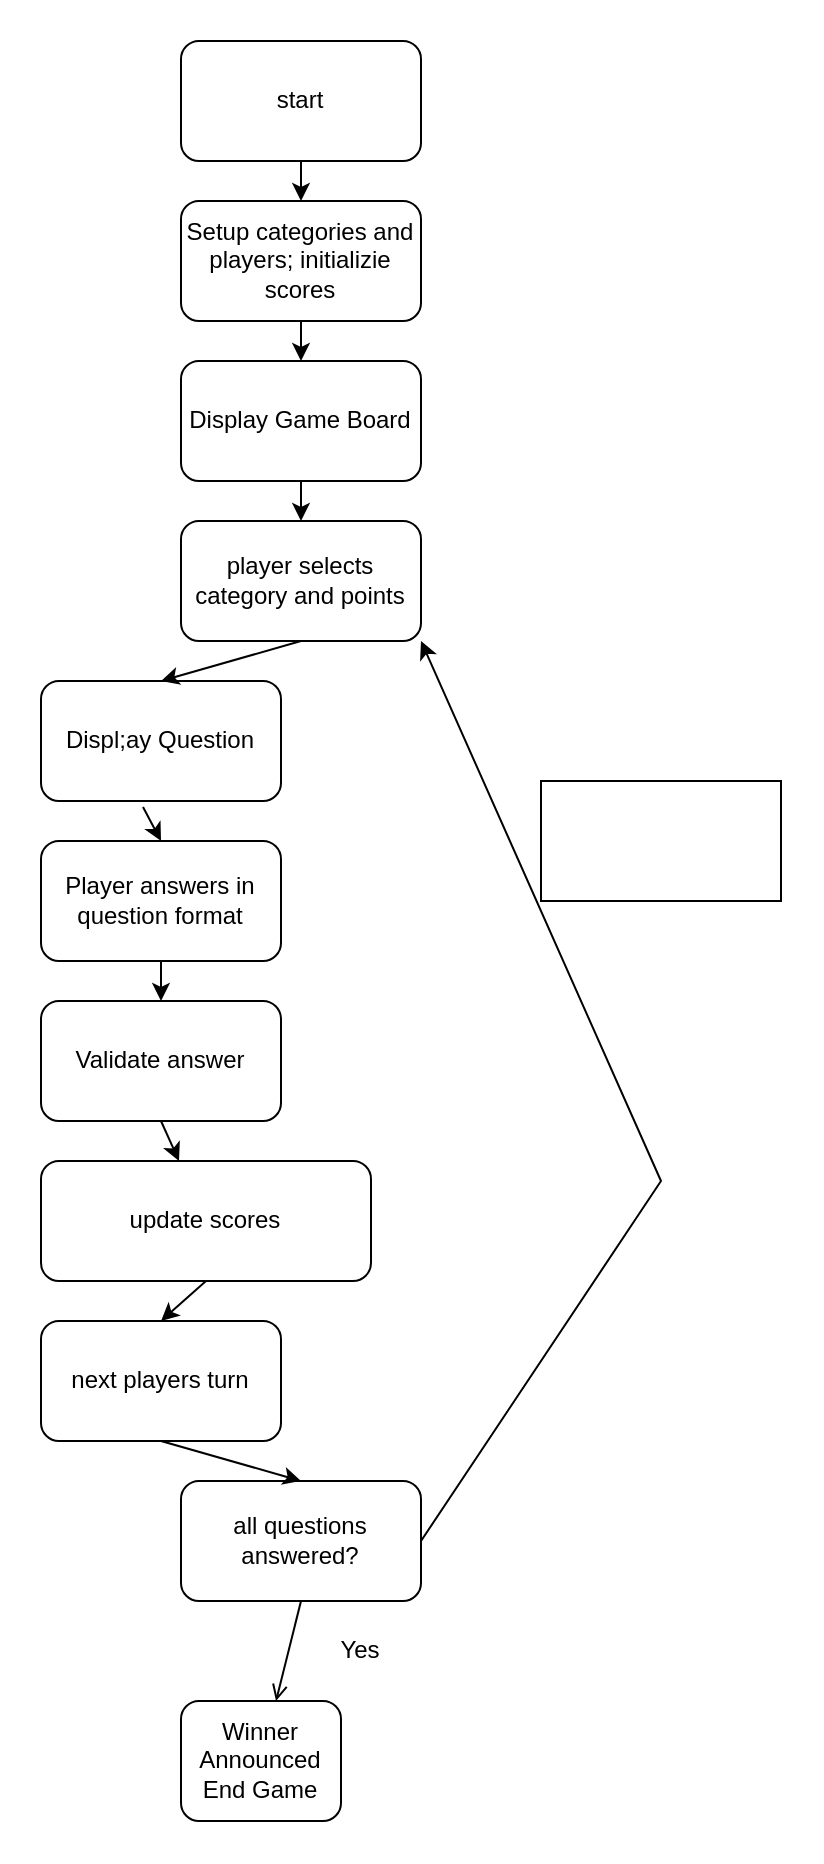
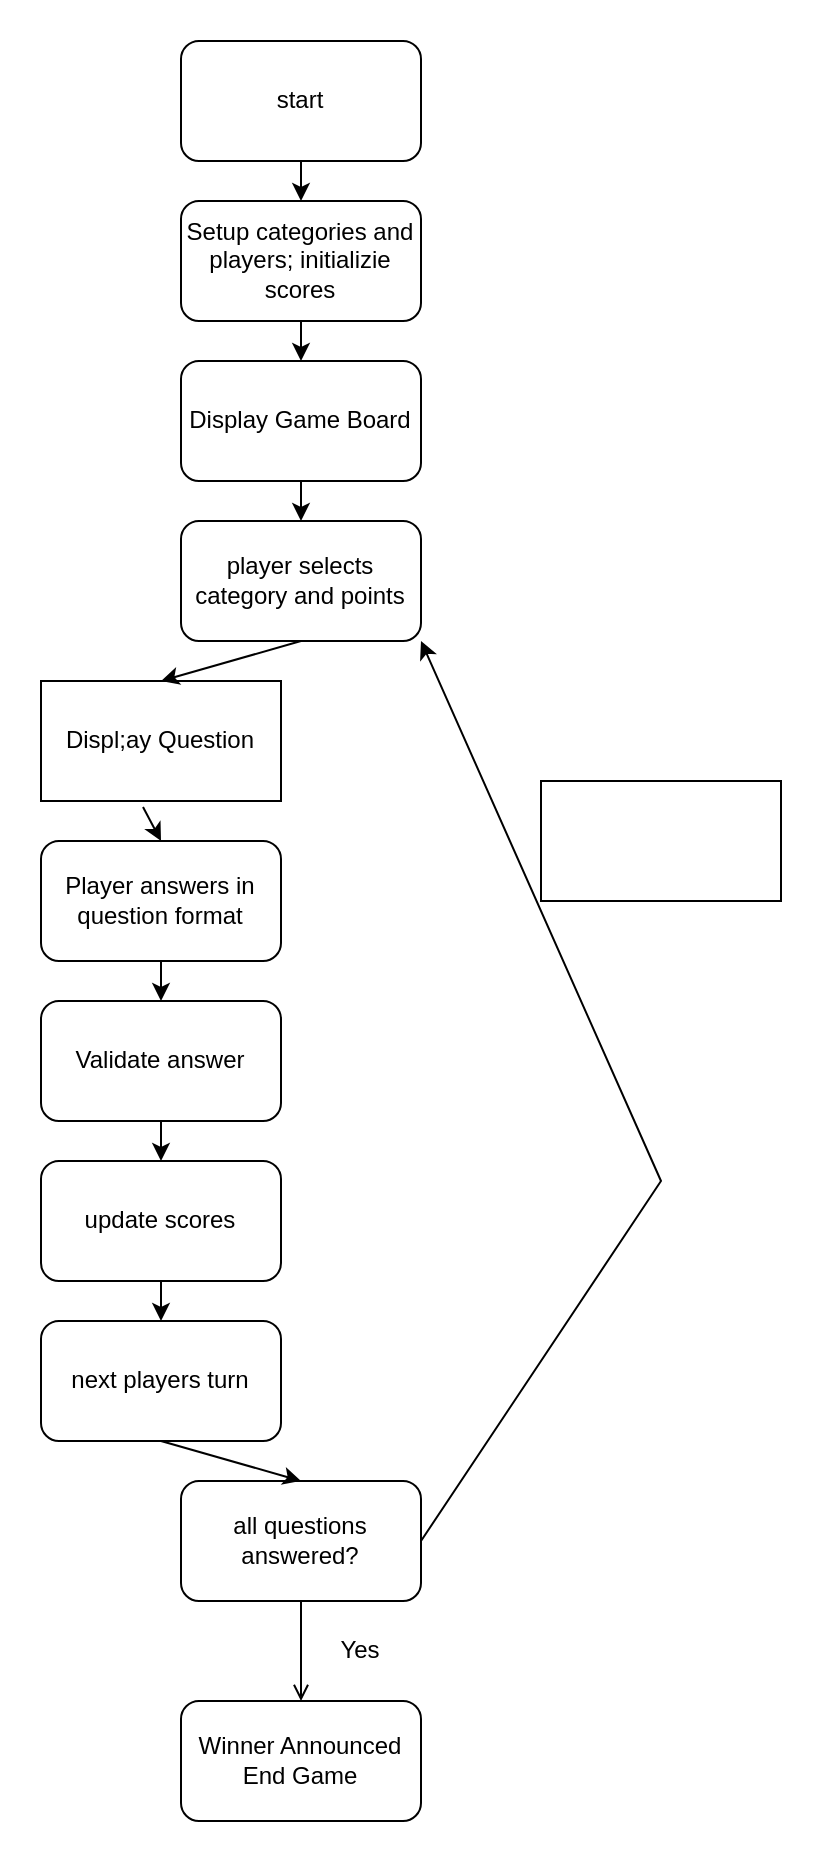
node "Displ;ay Question": shape rounded rectangle -> rectangle
node "update scores": size 330x120 -> 240x120
node "Winner Announced End Game": size 160x120 -> 240x120
